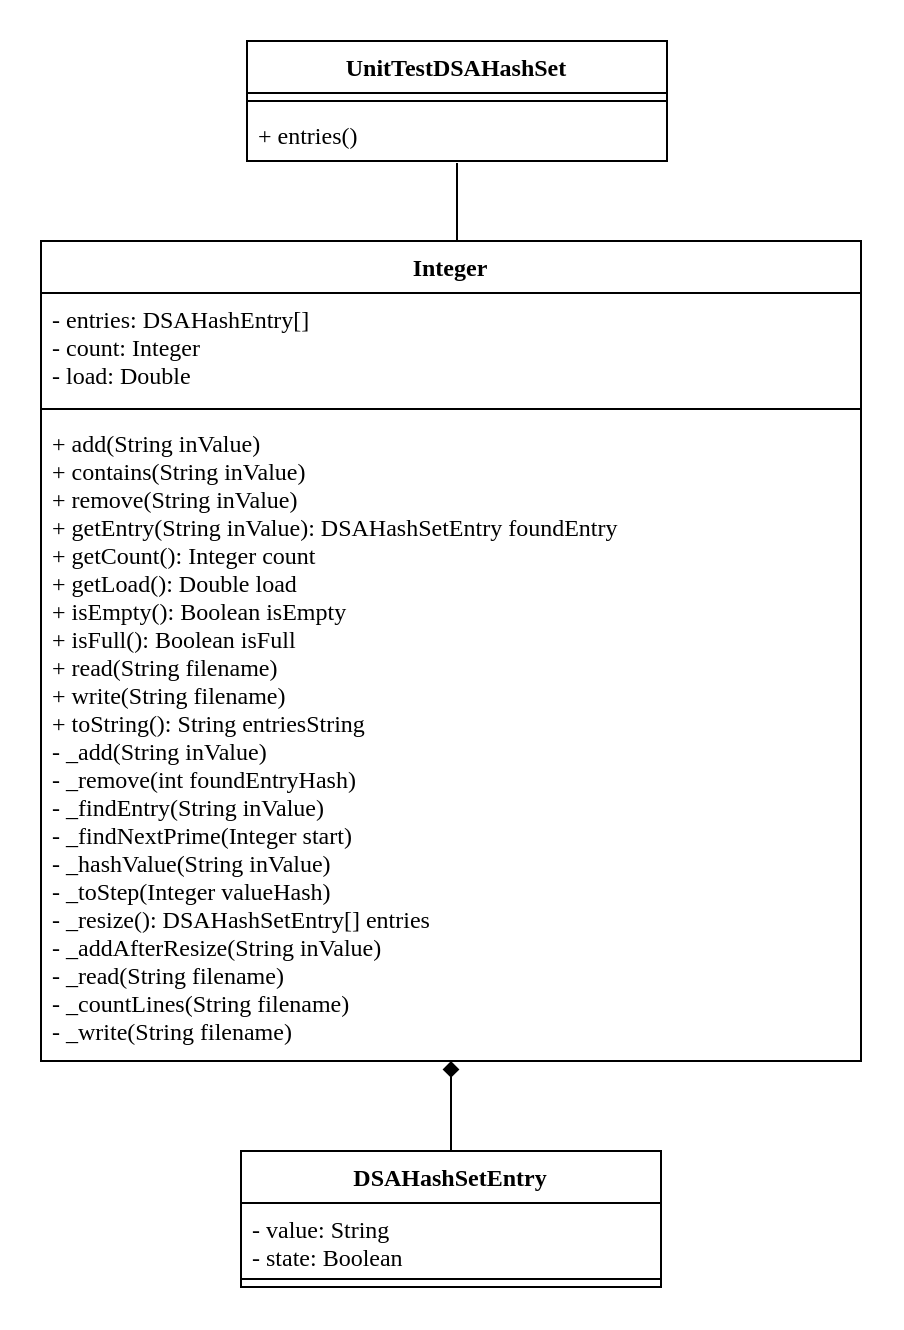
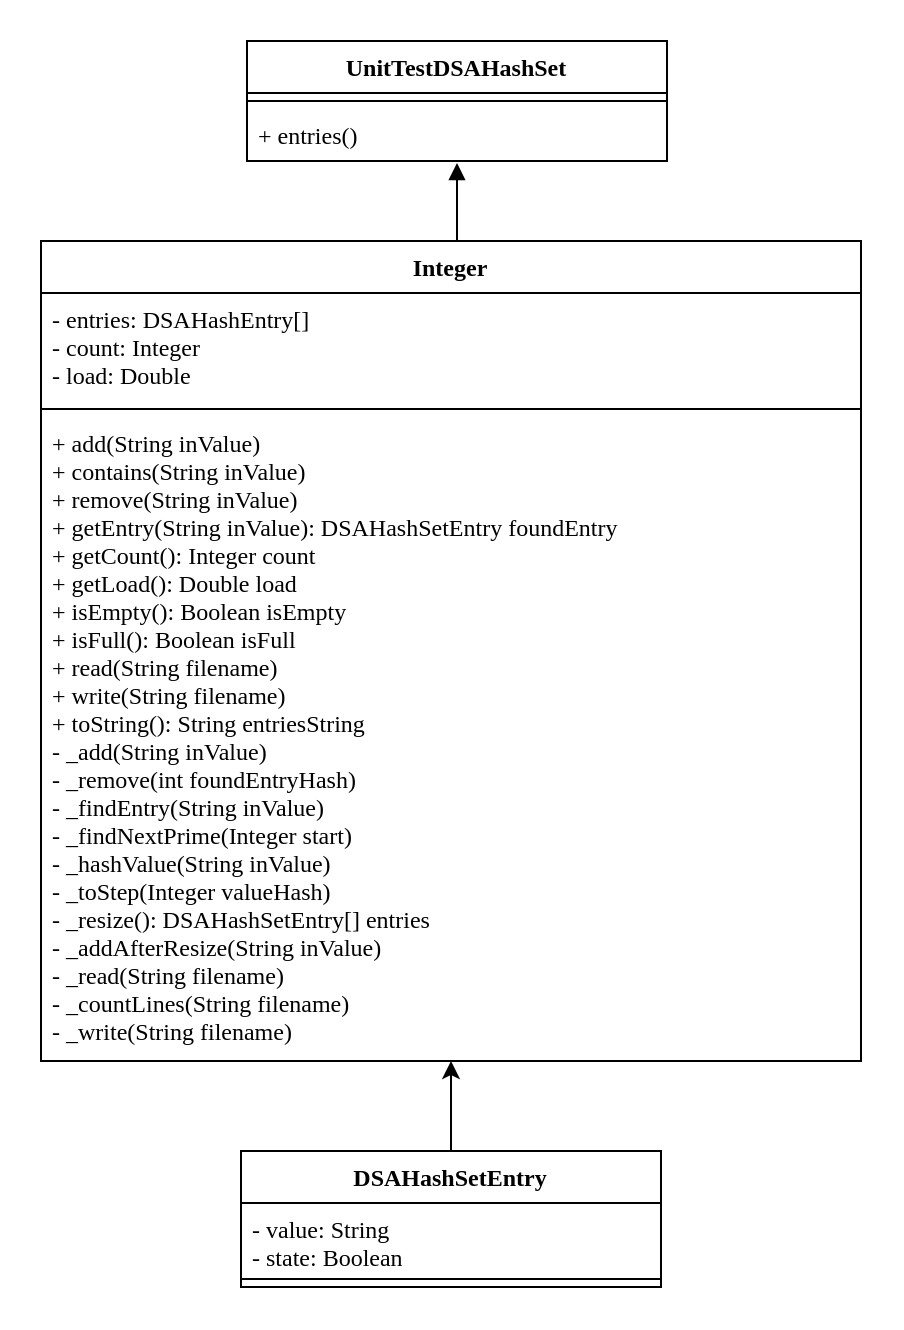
edge "+ entries()" -- "Integer": arrowhead none -> block
edge "DSAHashSetEntry" -> "Integer": arrowhead diamond -> classic
